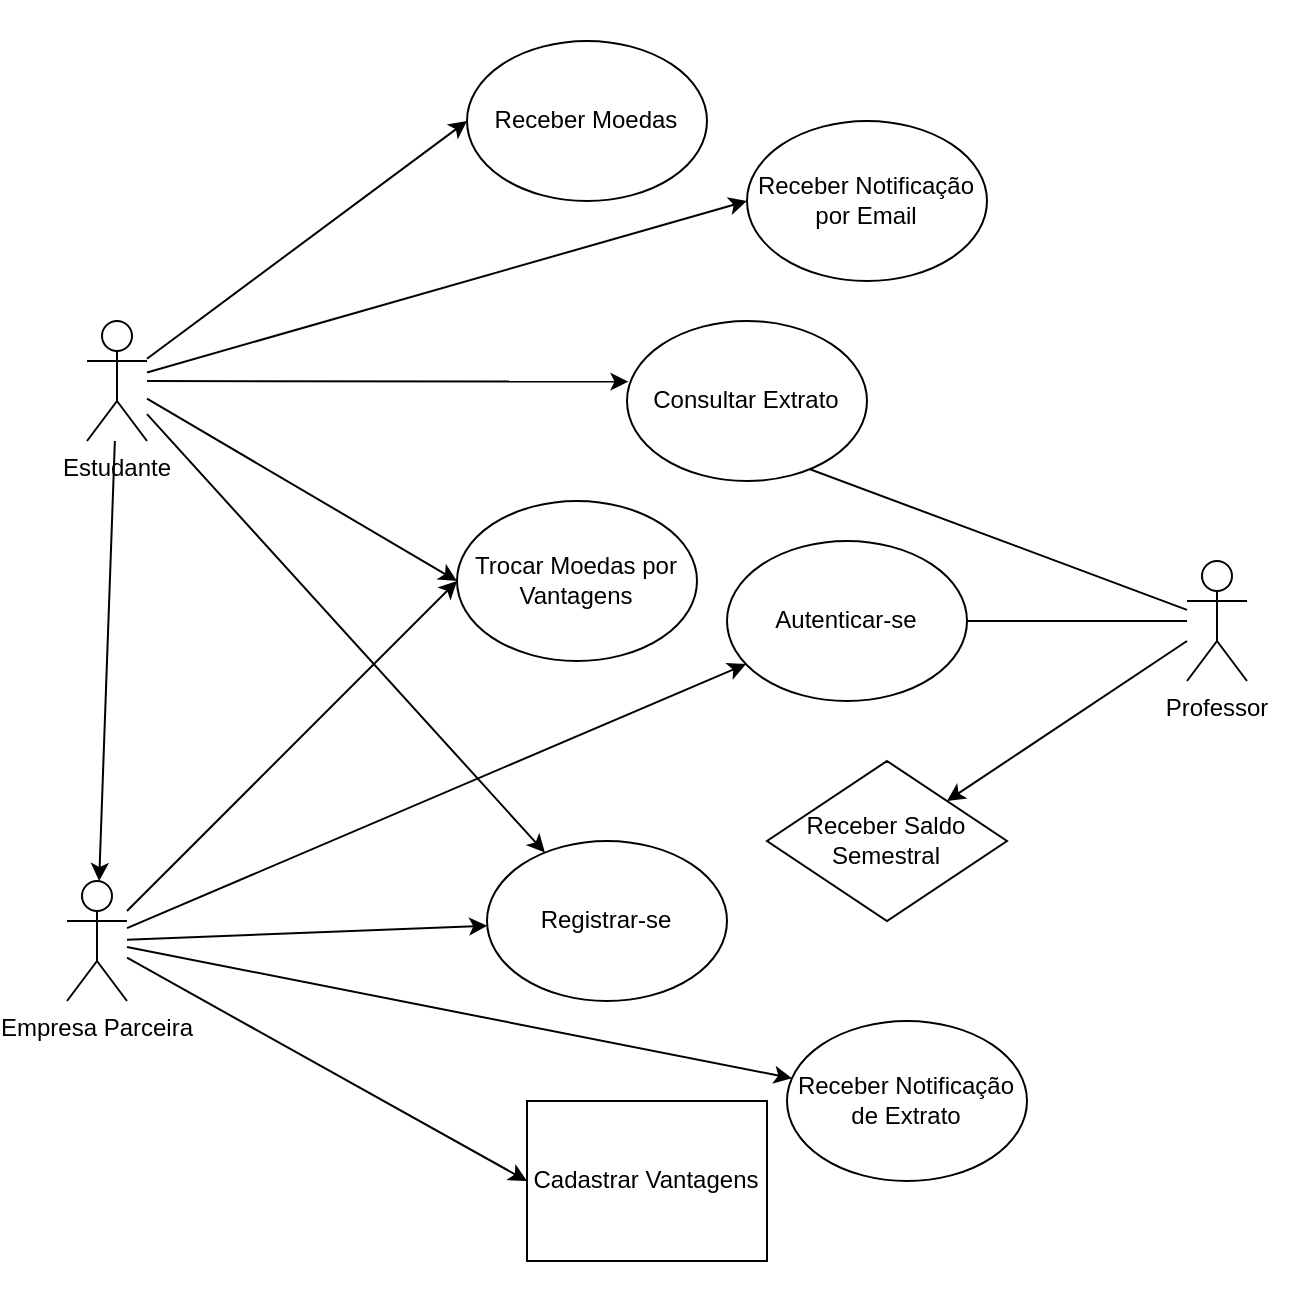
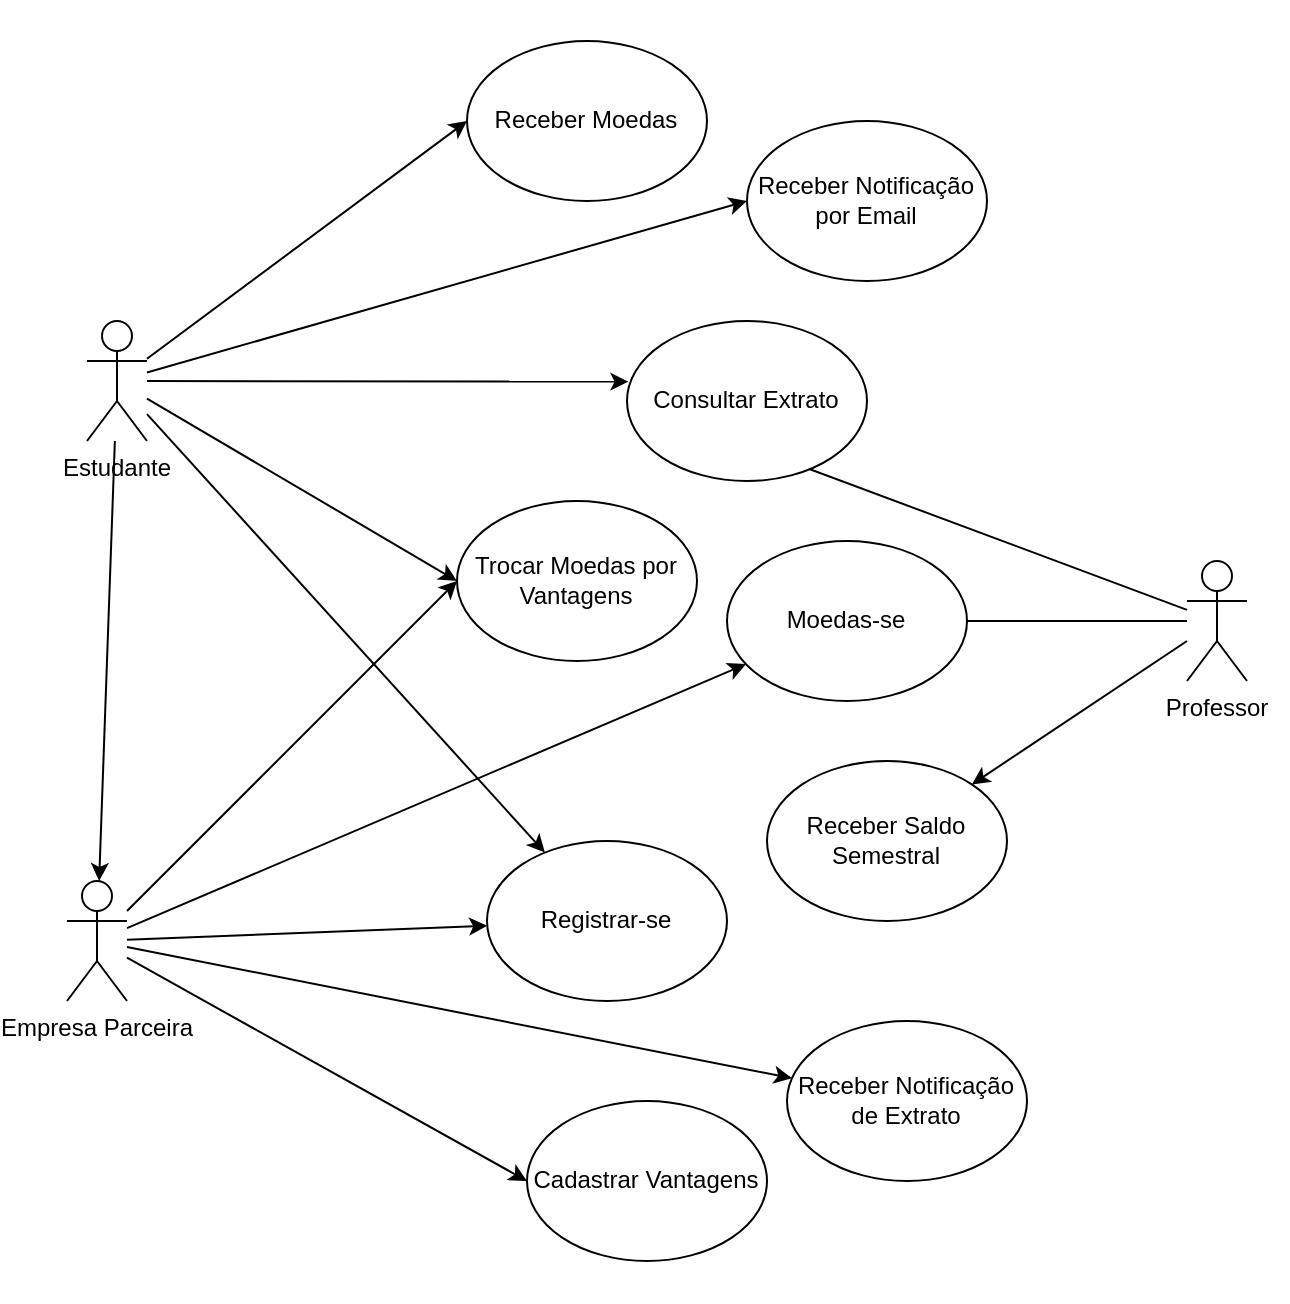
node "Autenticar-se": label "Autenticar-se" -> "Moedas-se"
node "Receber Saldo Semestral": shape diamond -> ellipse
node "Cadastrar Vantagens": shape rectangle -> ellipse
